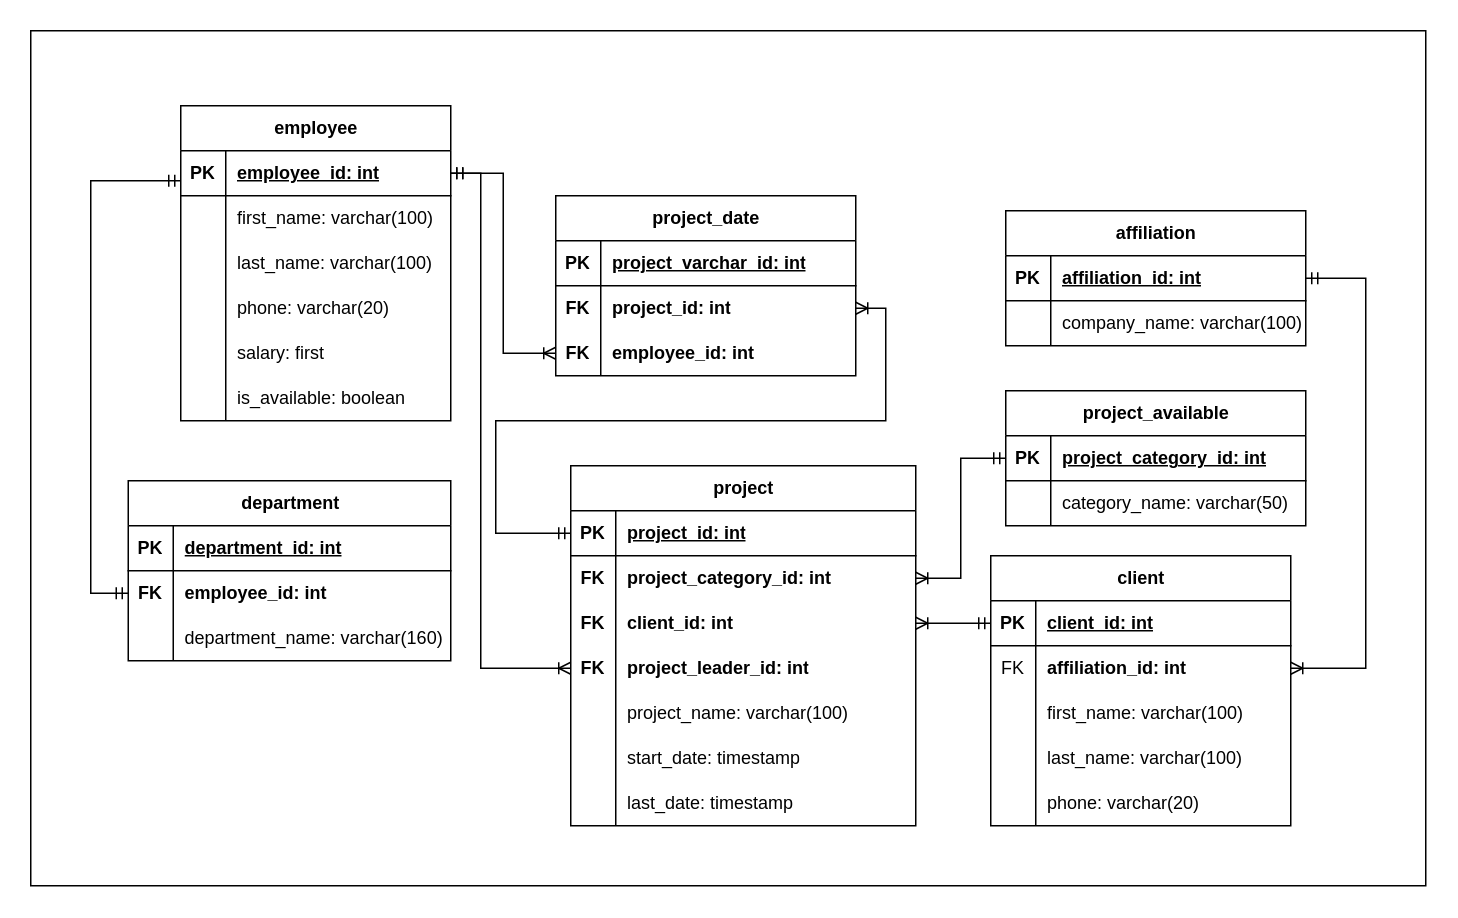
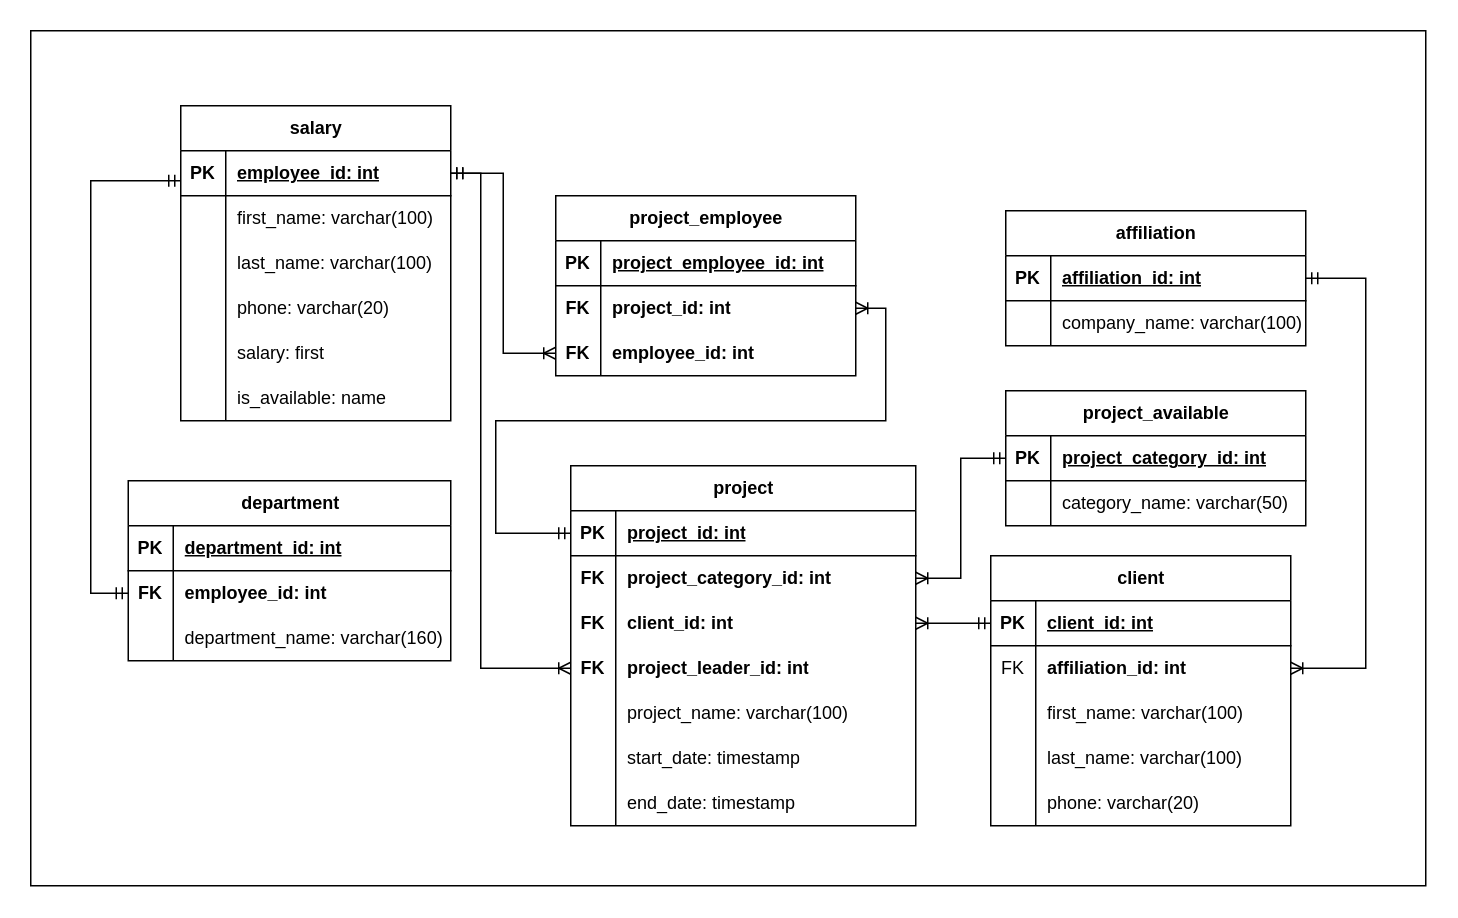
node "employee": label "employee" -> "salary"
node "project_date": label "project_date" -> "project_employee"
node "project_varchar_id: int": label "project_varchar_id: int" -> "project_employee_id: int"
node "is_available: boolean": label "is_available: boolean" -> "is_available: name"
node "last_date: timestamp": label "last_date: timestamp" -> "end_date: timestamp"
